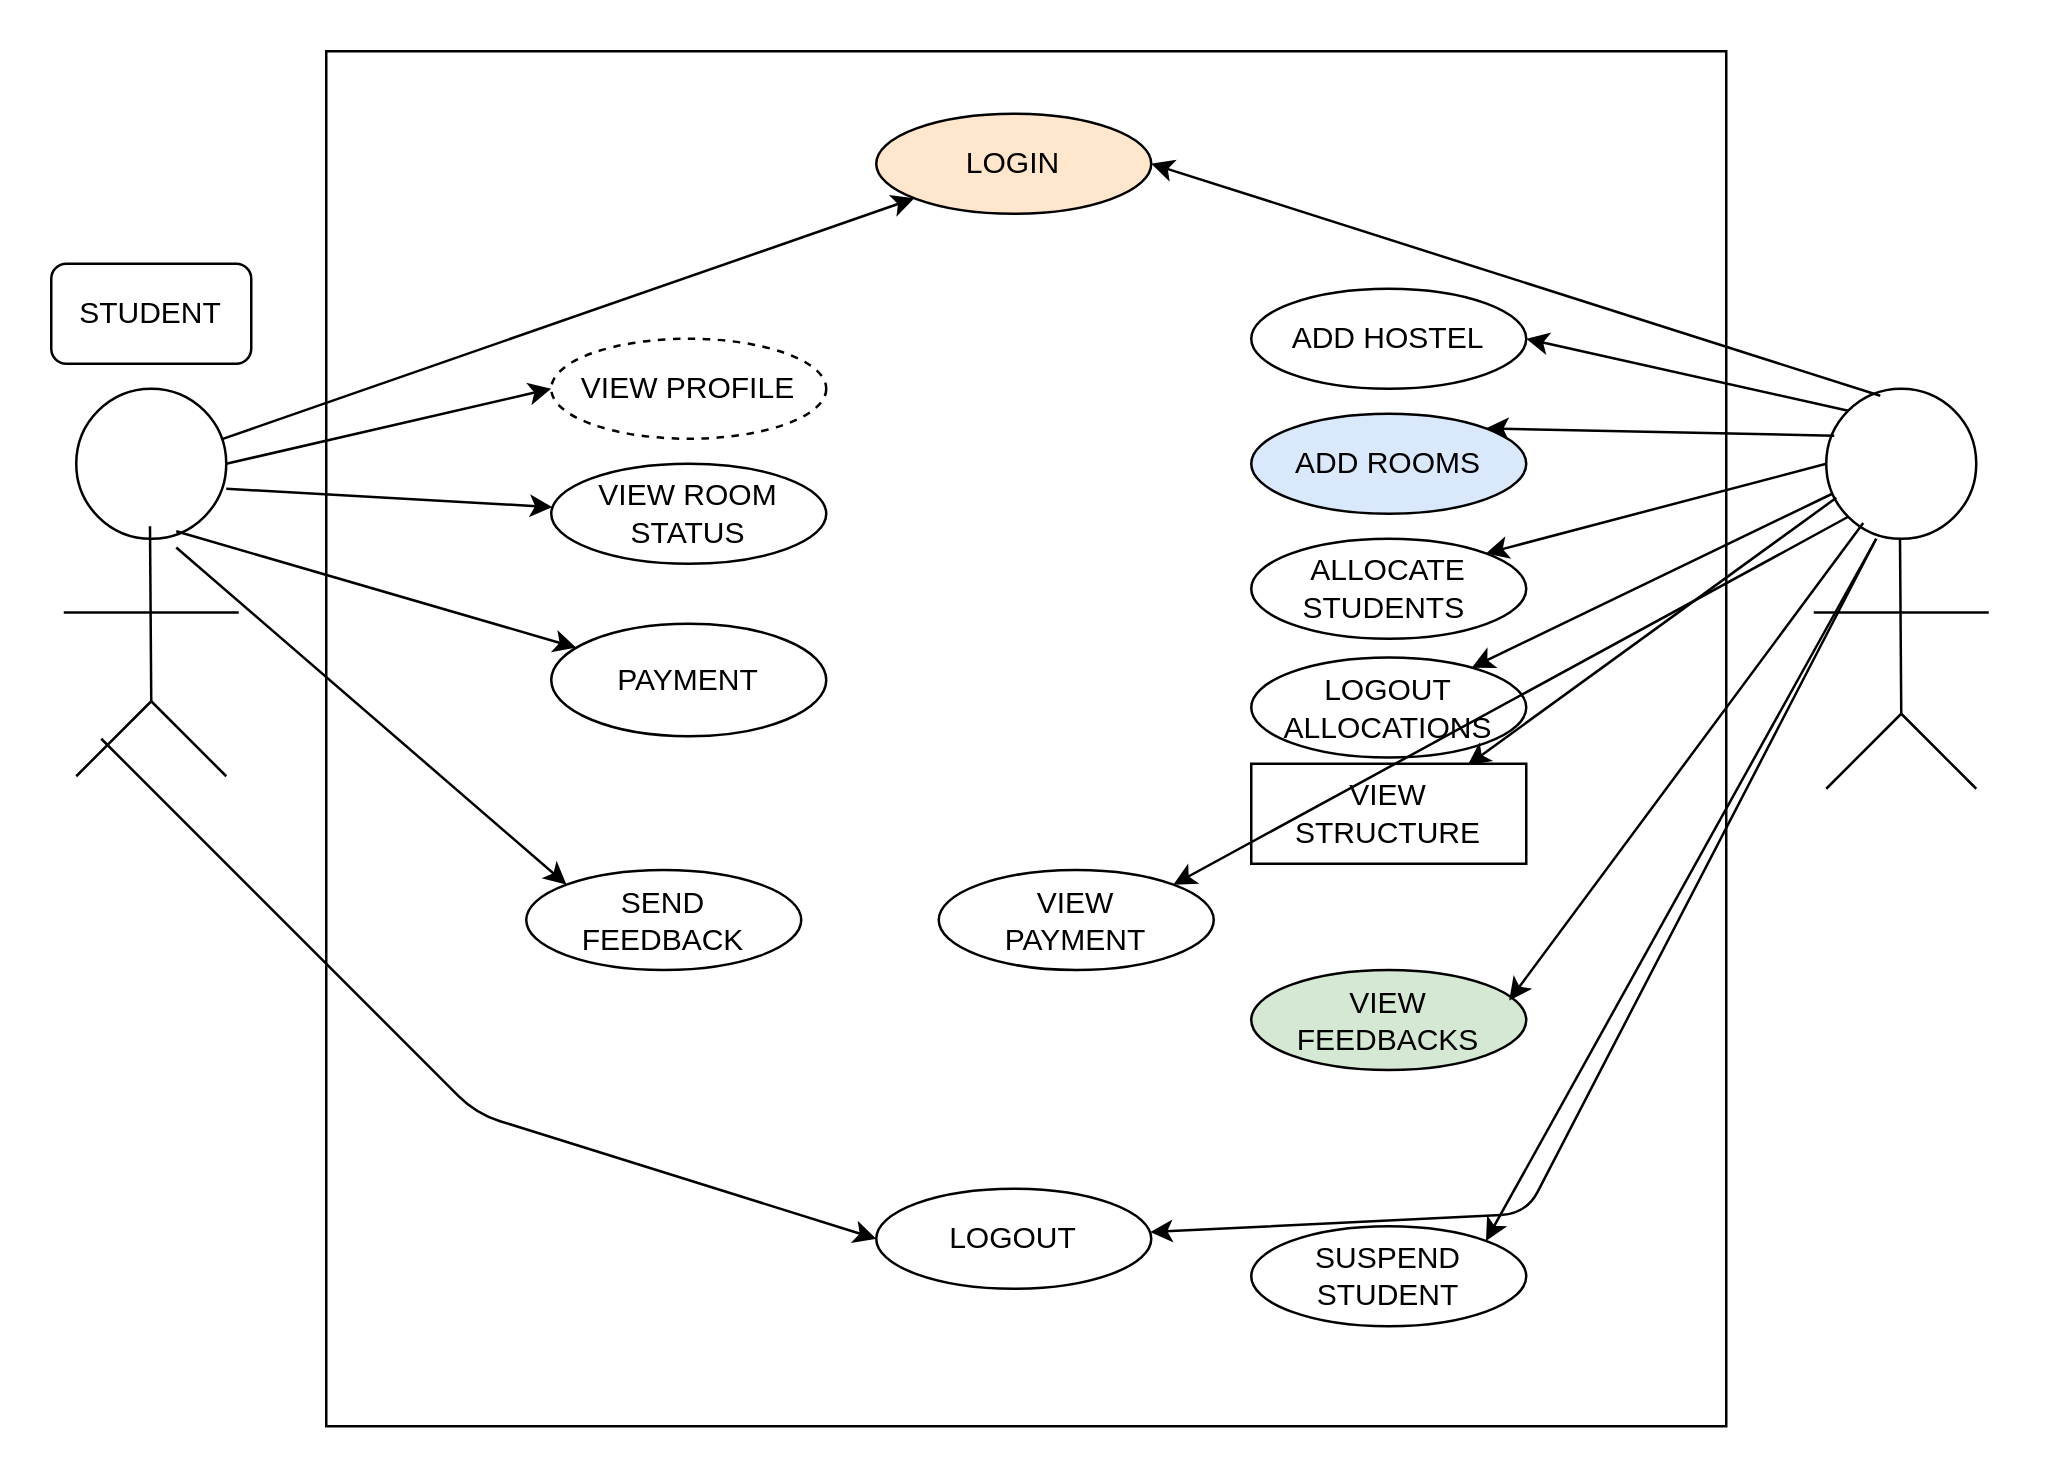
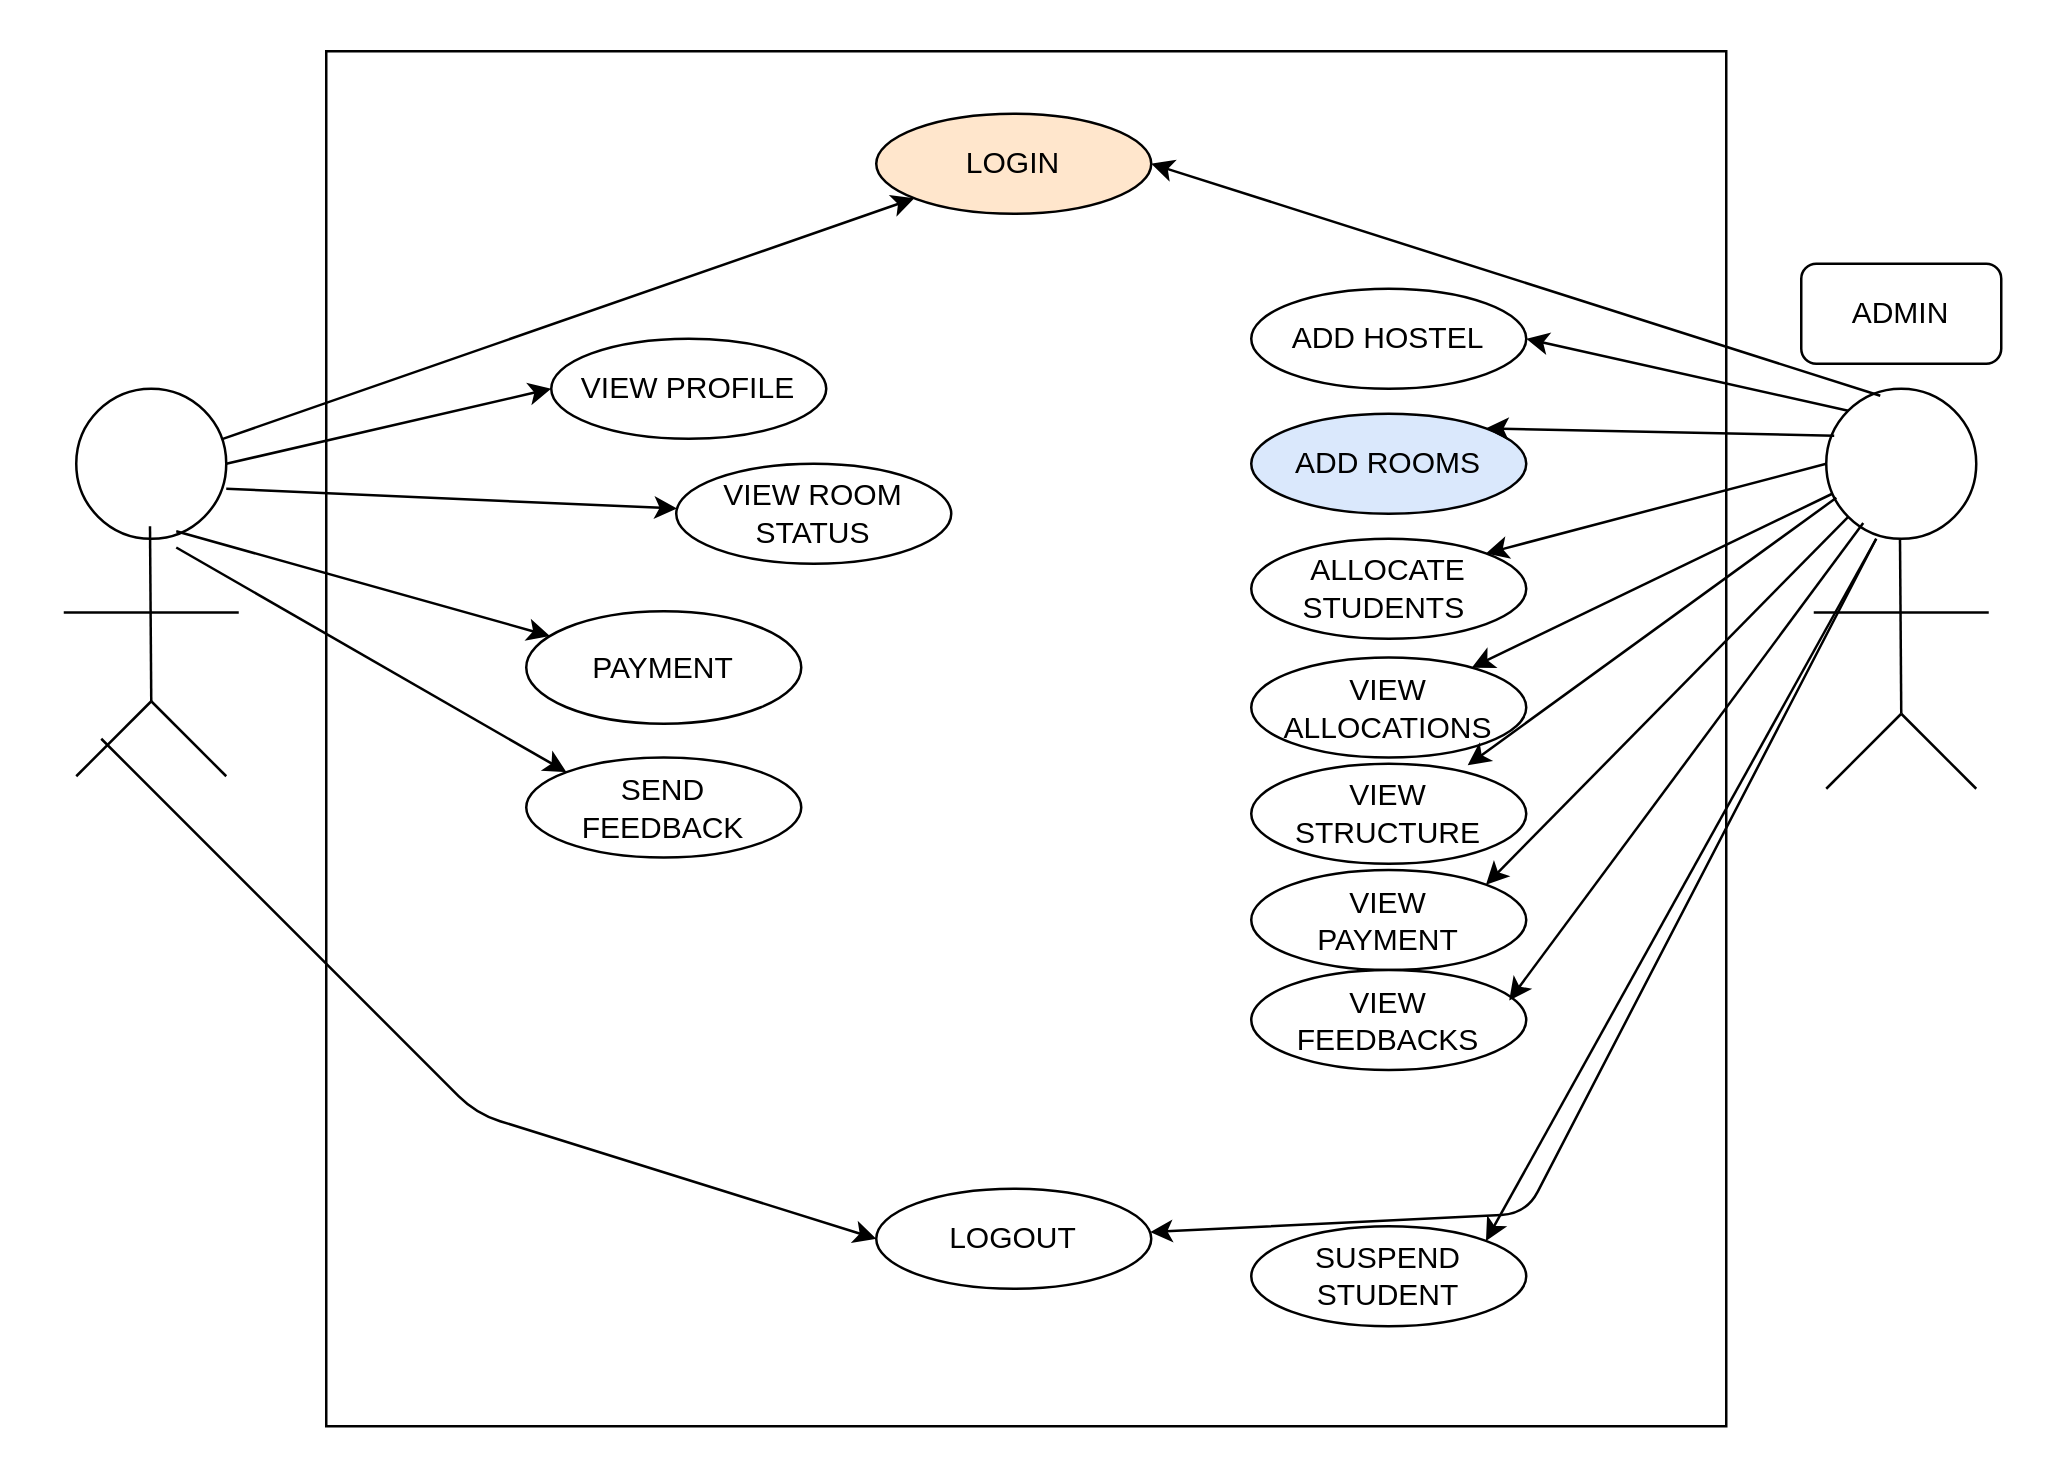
node "STUDENT": removed
node "ADMIN": added
node "VIEW PROFILE": style dashed -> solid
node "VIEW ROOM STATUS": moved (689, 514) -> (814, 514)
node "PAYMENT": moved (689, 680) -> (664, 668)
node "LOGOUT ALLOCATIONS": label "LOGOUT ALLOCATIONS" -> "VIEW ALLOCATIONS"
node "VIEW STRUCTURE": shape rectangle -> ellipse
node "SEND FEEDBACK": moved (664, 920) -> (664, 808)
node "VIEW PAYMENT": moved (1076, 920) -> (1389, 920)
node "VIEW FEEDBACKS": fillcolor #d5e8d4 -> #ffffff
